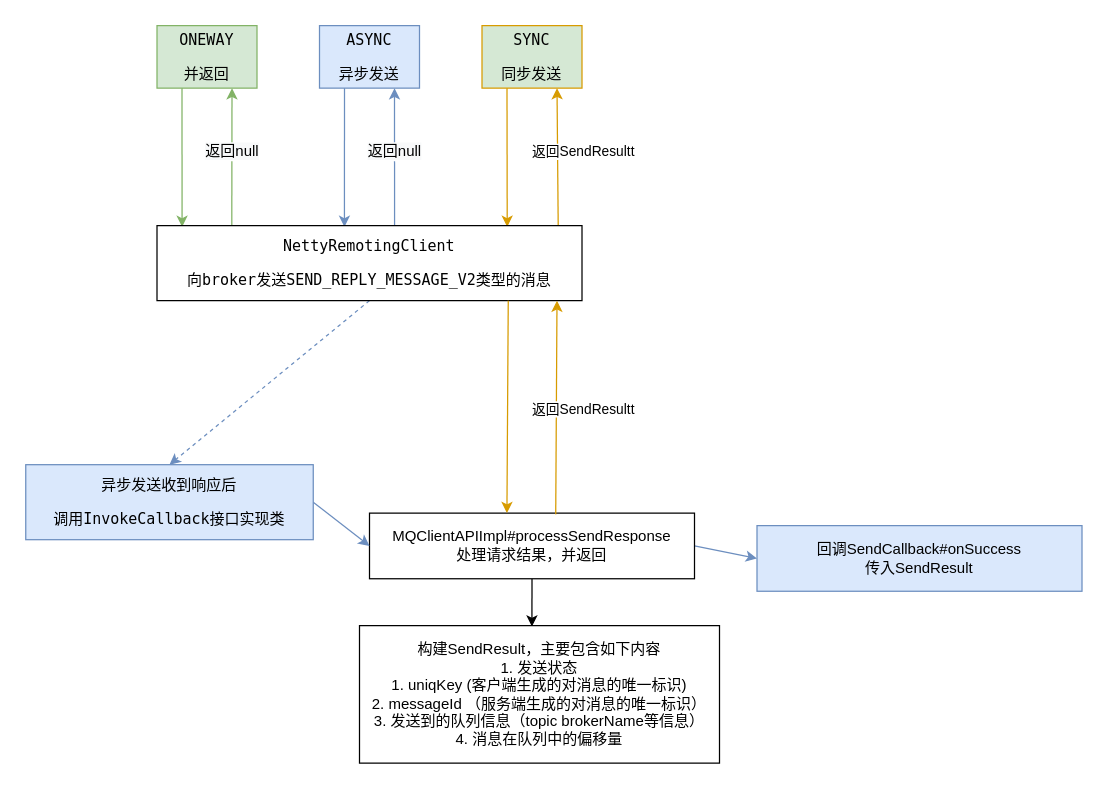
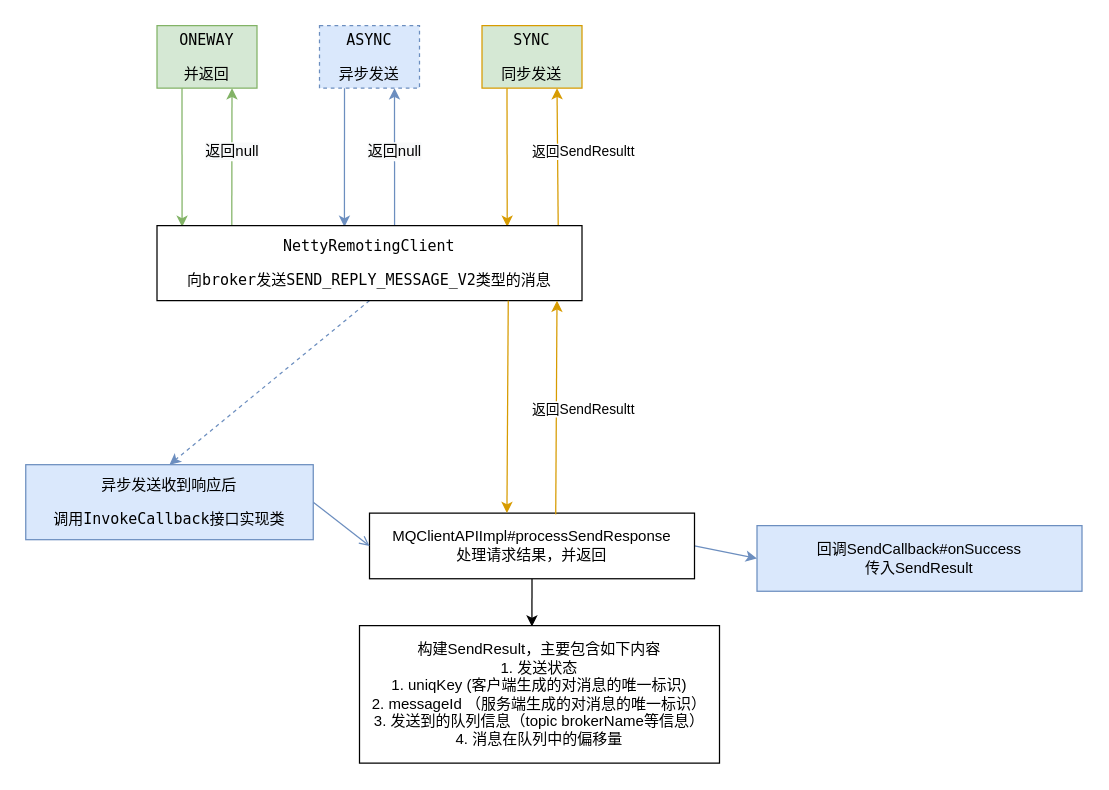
node "ASYNC异步发送": style solid -> dashed
edge "异步发送收到响应后调用InvokeCallback接口实现类" -> "MQClientAPIImpl#processSendResponse 处理请求结果，并返回": arrowhead classic -> open
